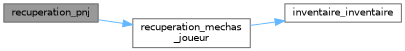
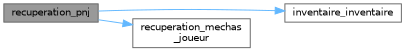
edge "recuperation_mechas _joueur" -> "inventaire_inventaire": now "recuperation_pnj" -> "inventaire_inventaire"
